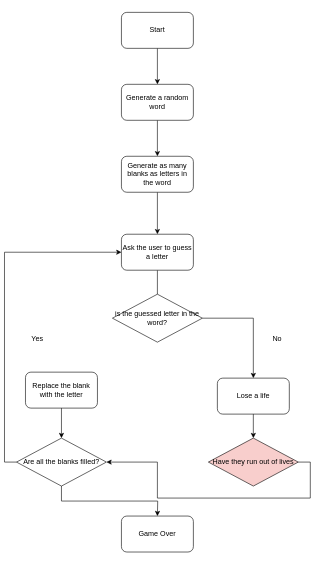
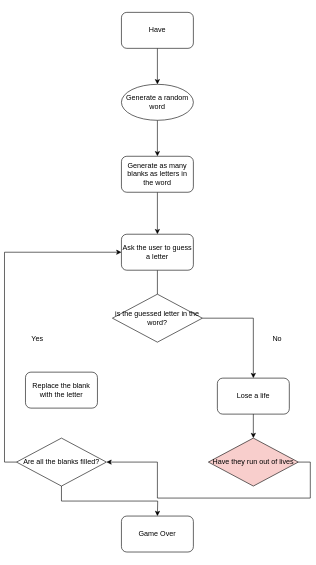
node "Start": label "Start" -> "Have"
node "Generate a random word": shape rounded rectangle -> ellipse
edge "Replace the blank with the letter" -> "Are all the blanks filled?": removed
